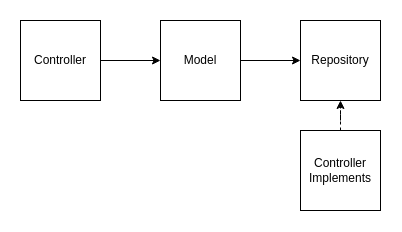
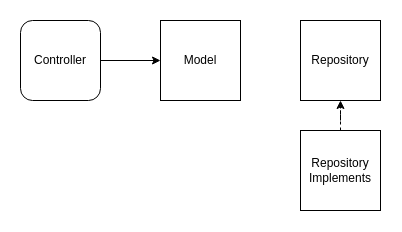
node "Controller": shape rectangle -> rounded rectangle
edge "Model" -> "Repository": removed
node "Controller Implements": label "Controller Implements" -> "Repository Implements"
